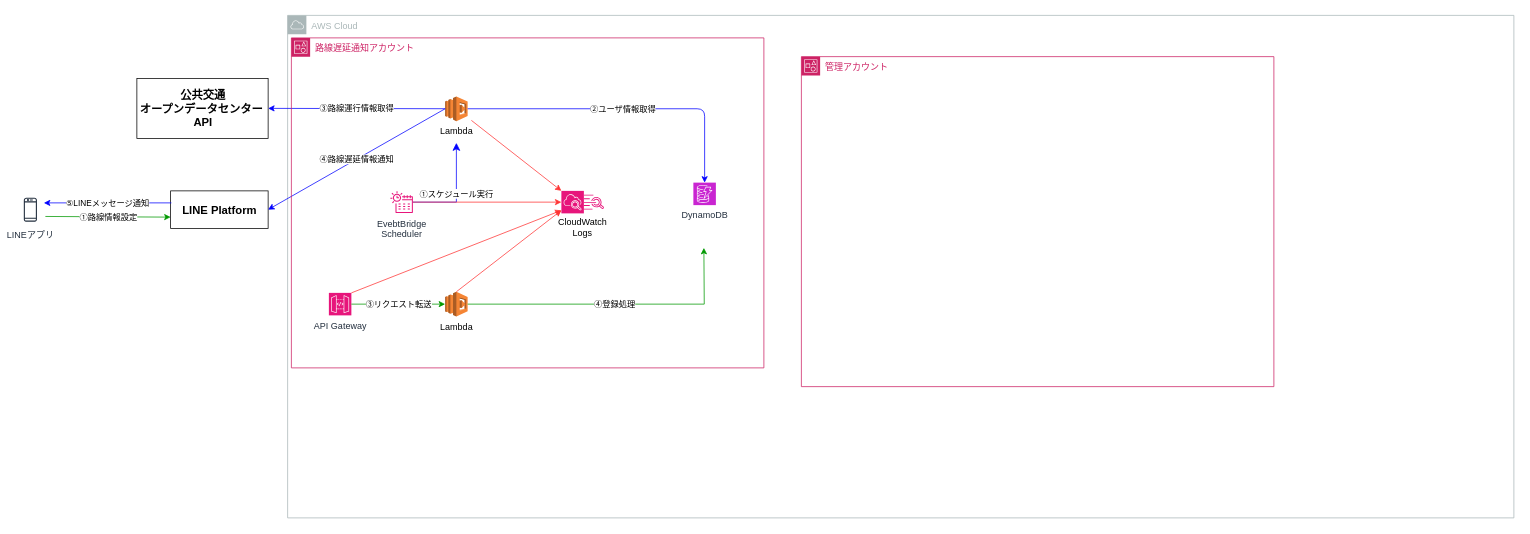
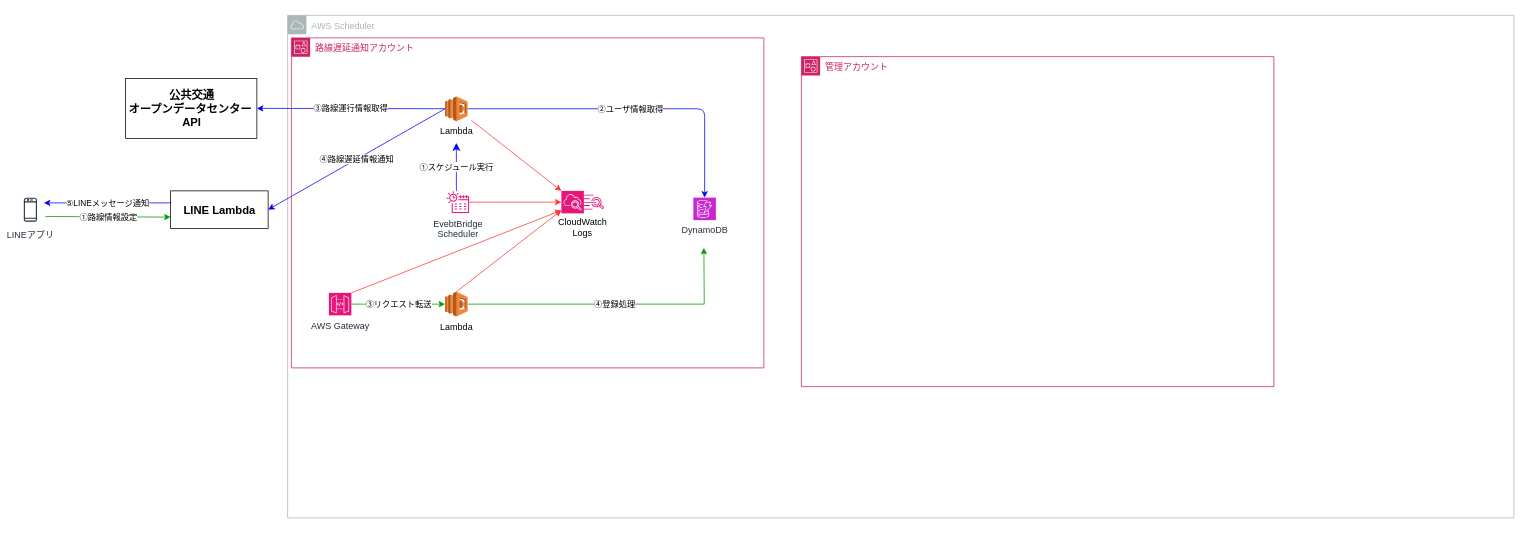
node "AWS Cloud": label "AWS Cloud" -> "AWS Scheduler"
node "公共交通 オープンデータセンター API": moved (203, 108) -> (191, 108)
node "DynamoDB": moved (705, 194) -> (705, 209)
node "EvebtBridge Scheduler": moved (402, 202) -> (458, 202)
node "LINE Platform": label "LINE Platform" -> "LINE Lambda"
node "API Gateway": label "API Gateway" -> "AWS Gateway"
